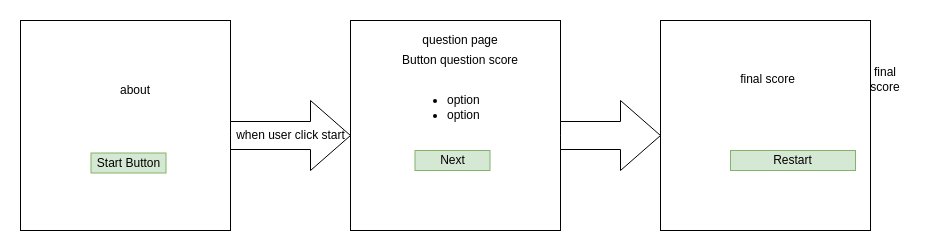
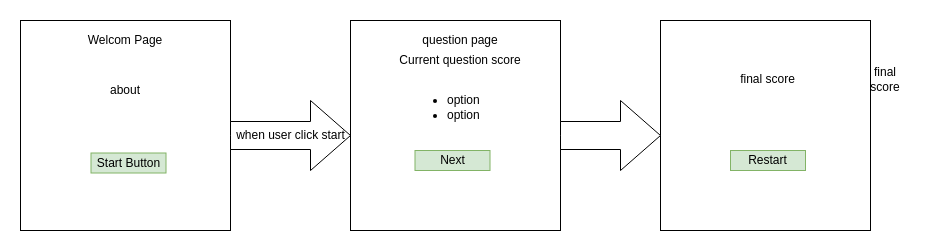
node "Welcom Page": added
node "Button question score": label "Button question score" -> "Current question score"
node "about": moved (136, 91) -> (126, 91)
node "Restart": size 125x20 -> 75x20
